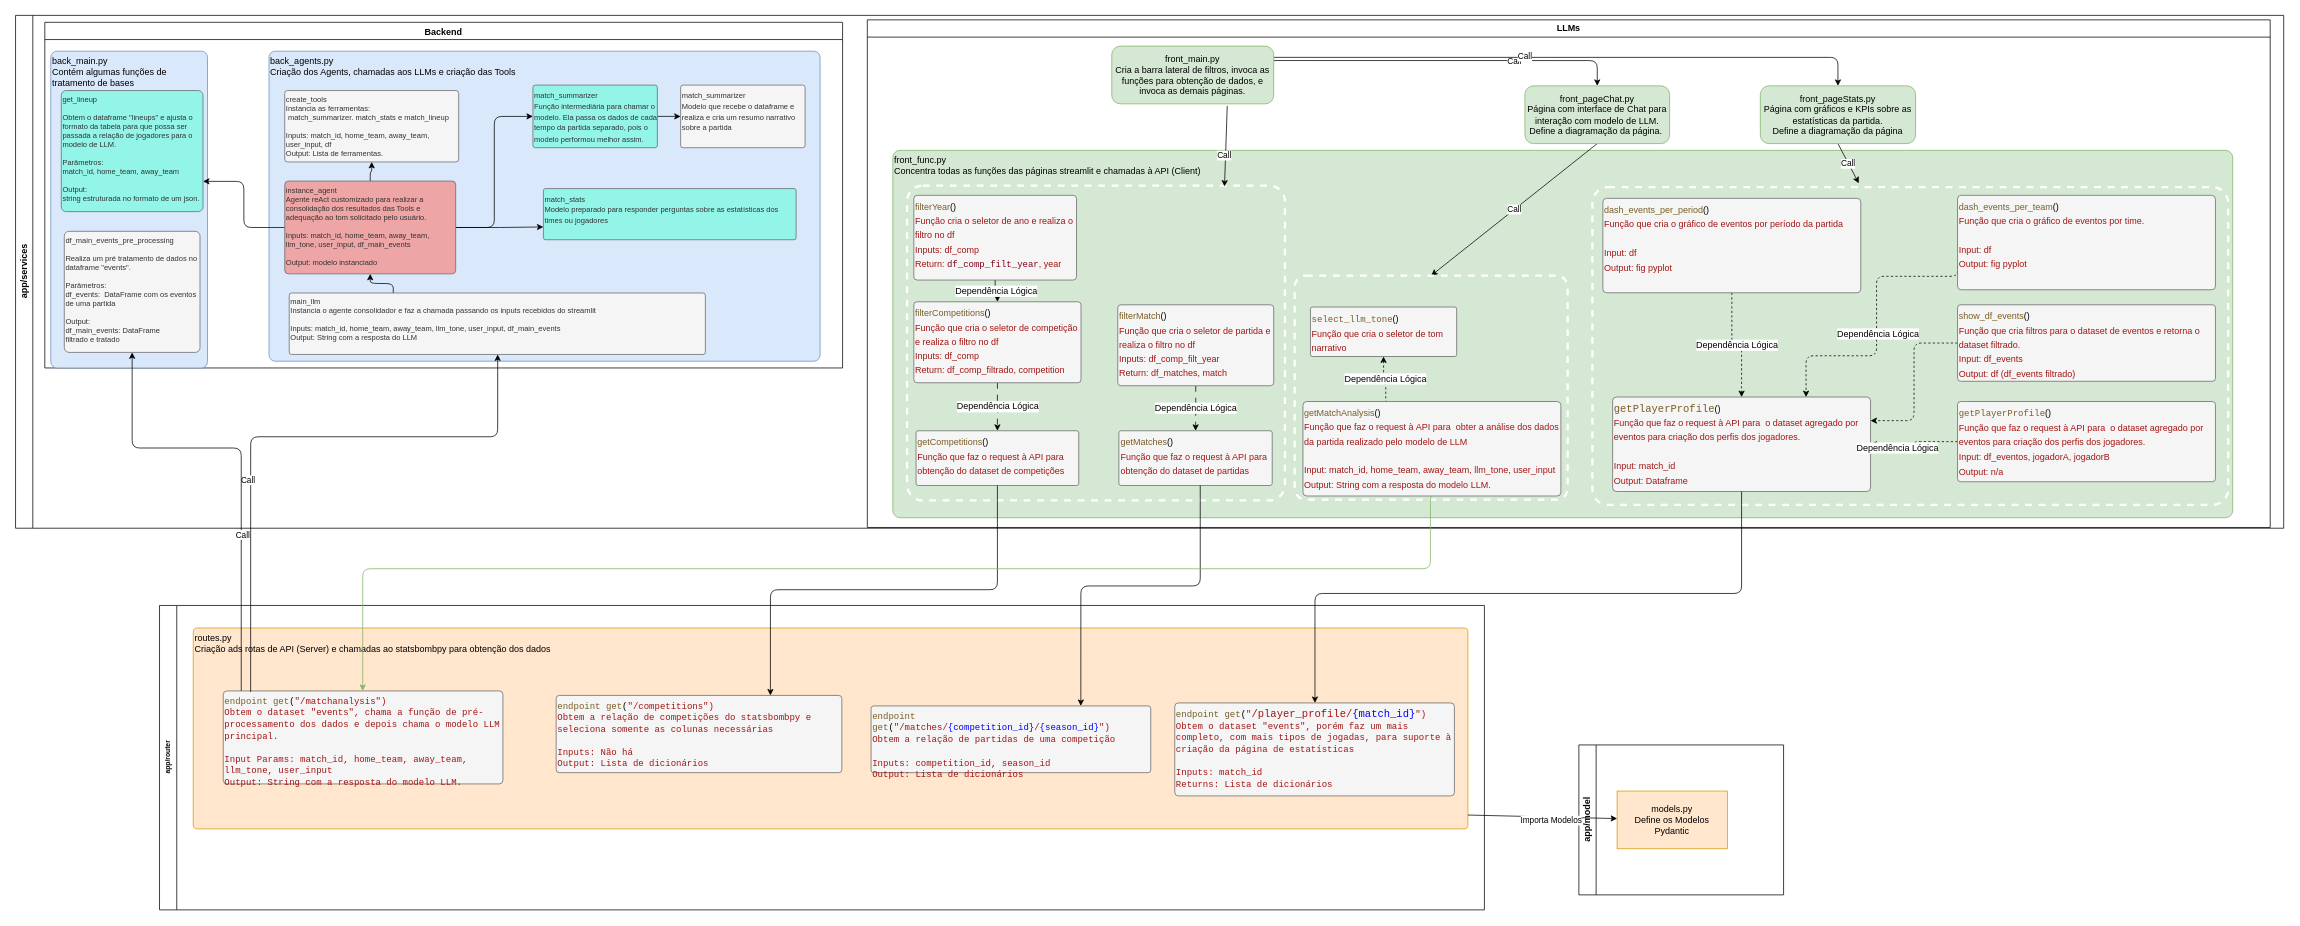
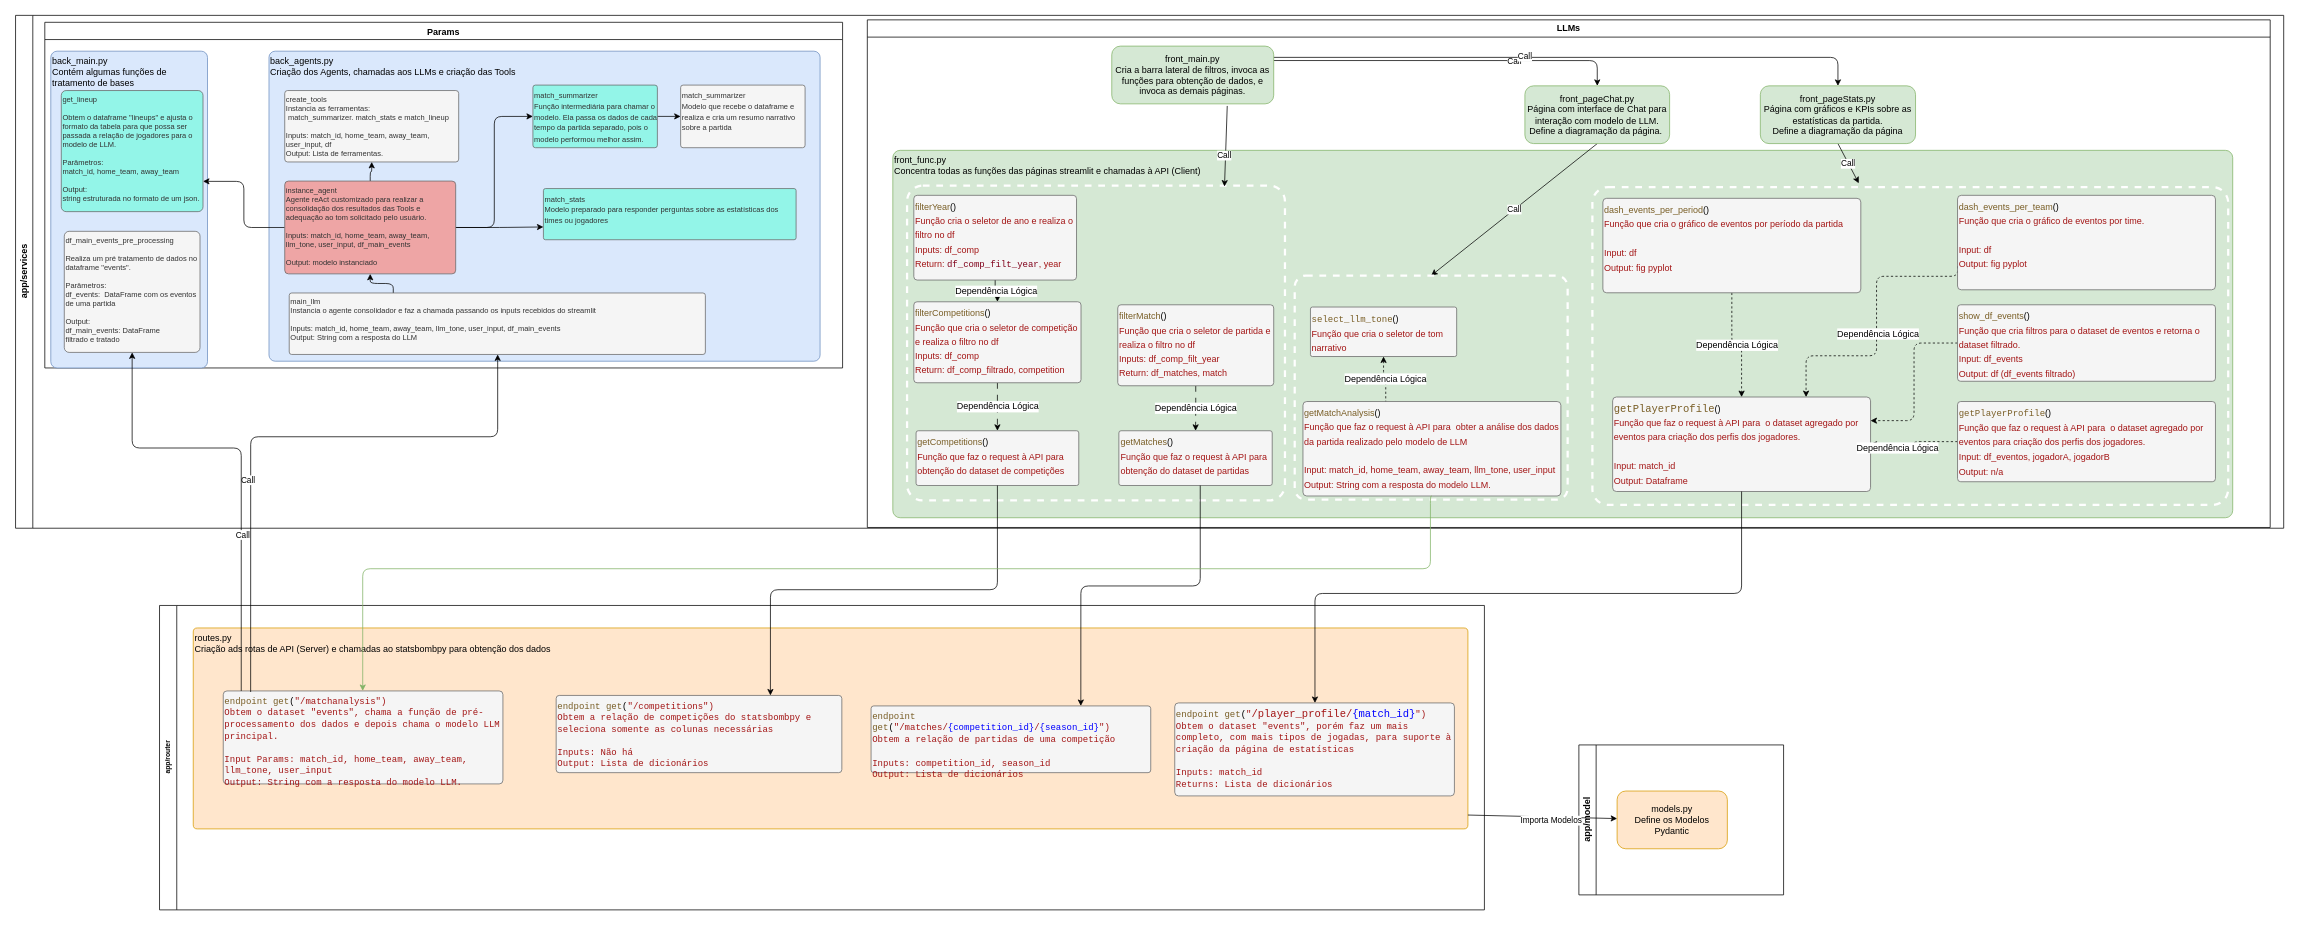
node "Backend": label "Backend" -> "Params"
node "models.py Define os Modelos Pydantic": shape rectangle -> rounded rectangle
